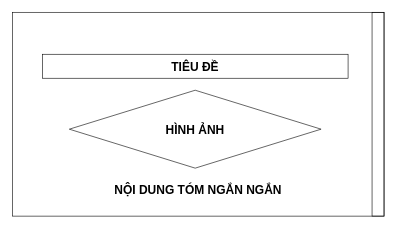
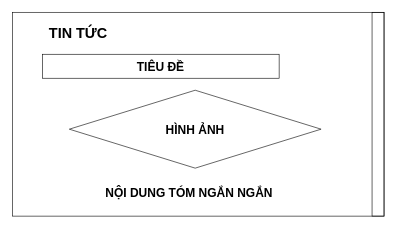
node "TIN TỨC": added
node "TIÊU ĐỀ": size 306x24 -> 237x24
node "NỘI DUNG TÓM NGẮN NGẮN": moved (198, 189) -> (189, 192)
